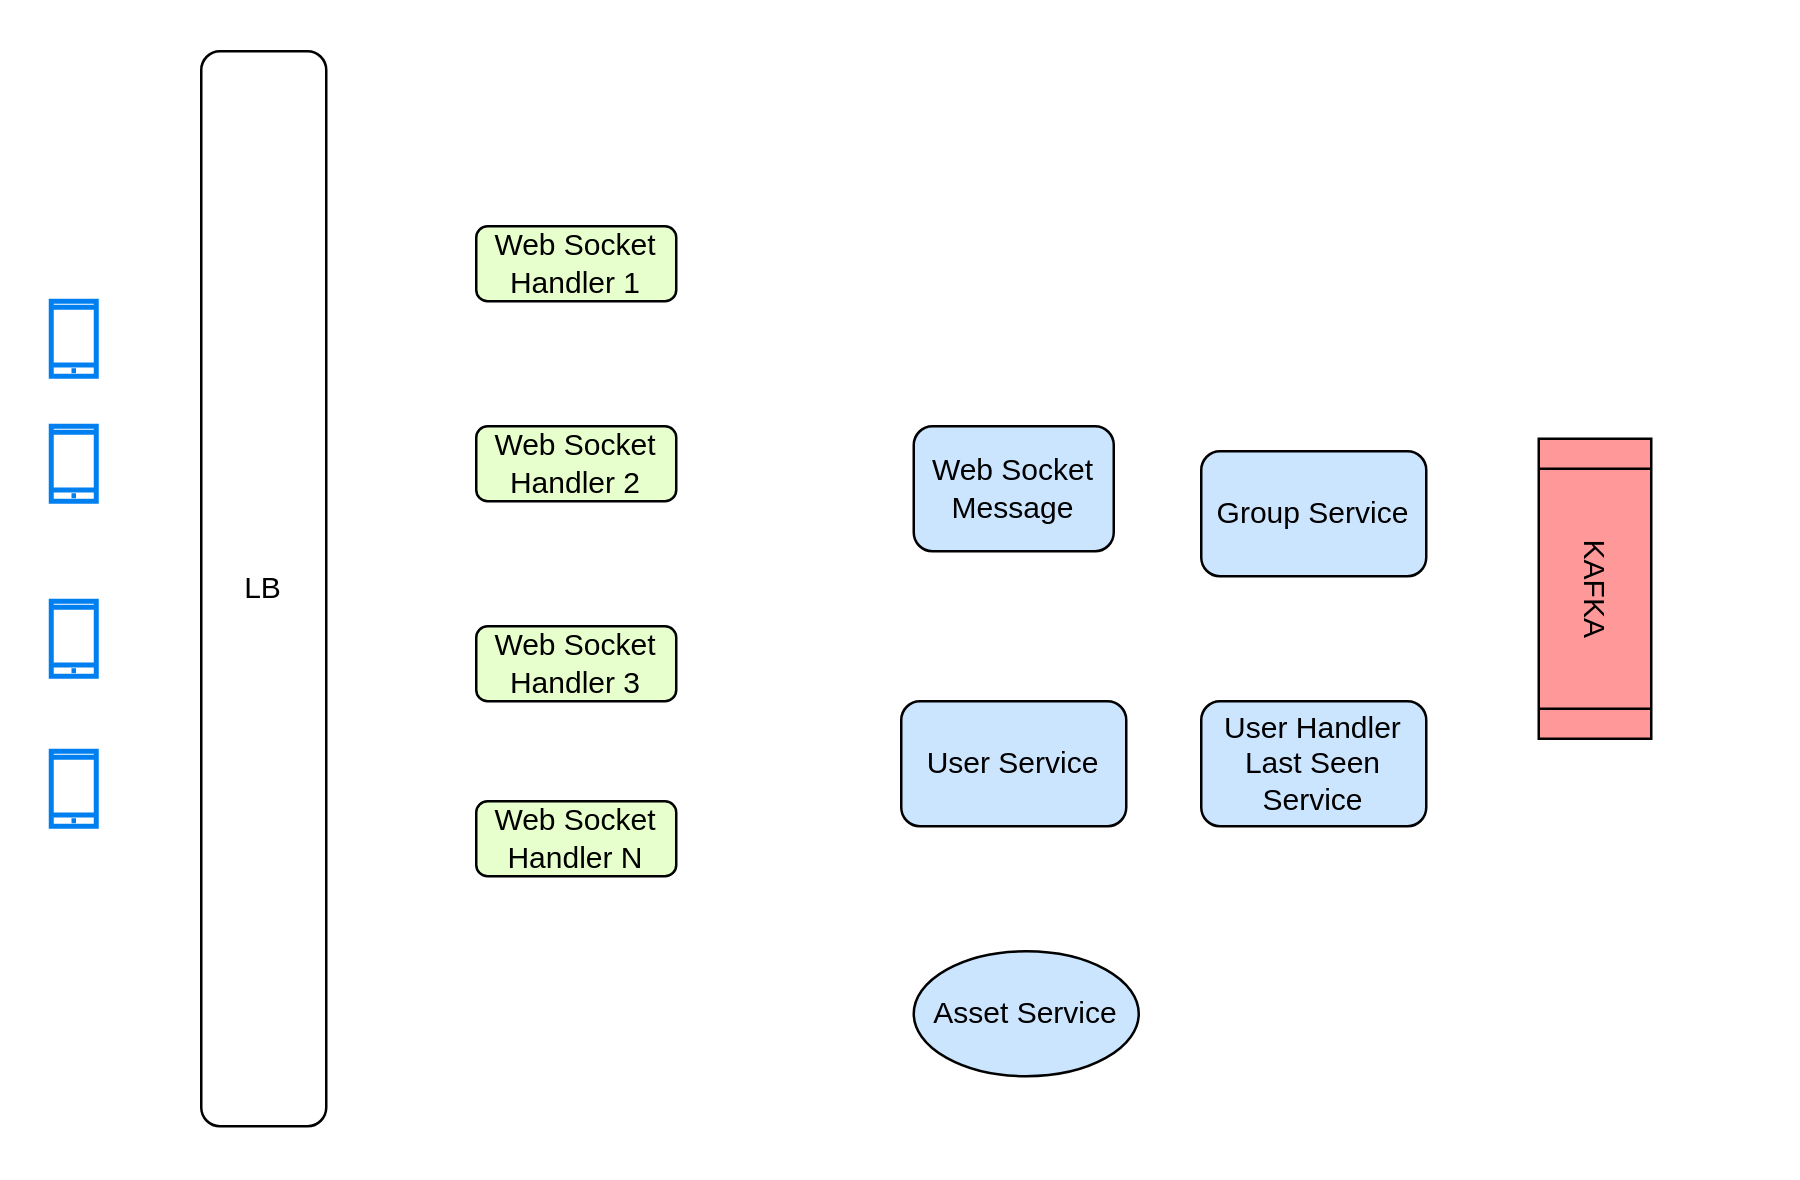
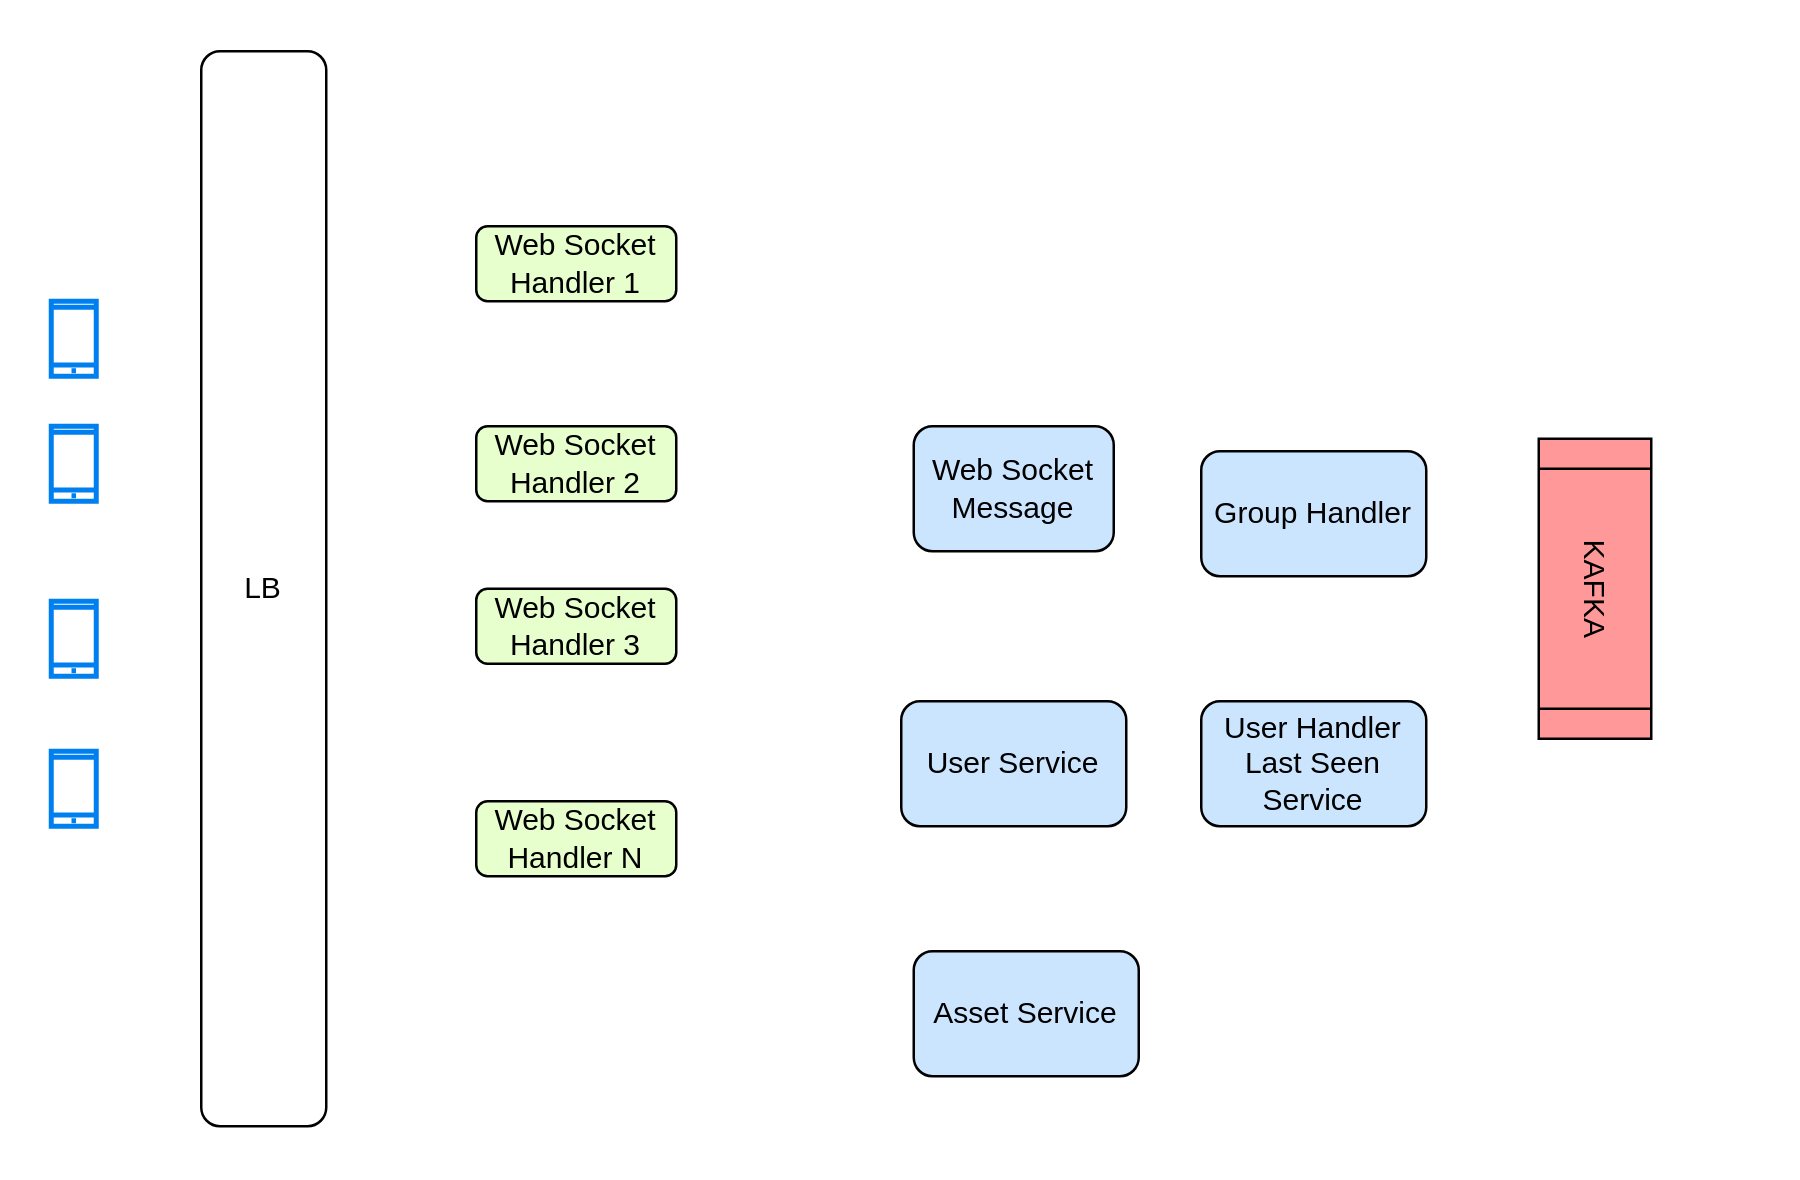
node "Group Service": label "Group Service" -> "Group Handler"
node "Web Socket Handler 3": moved (576, 664) -> (576, 626)
node "Asset Service": shape ellipse -> rounded rectangle
